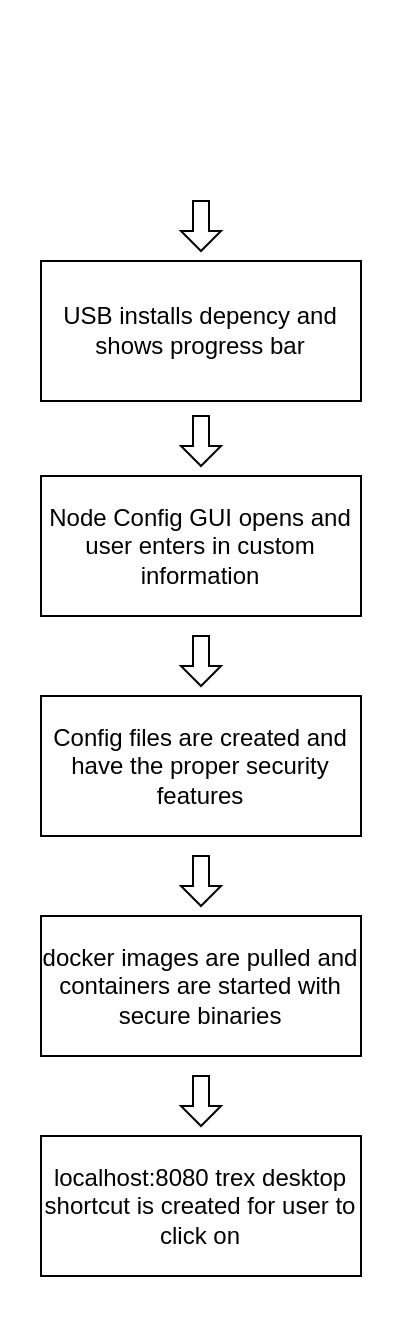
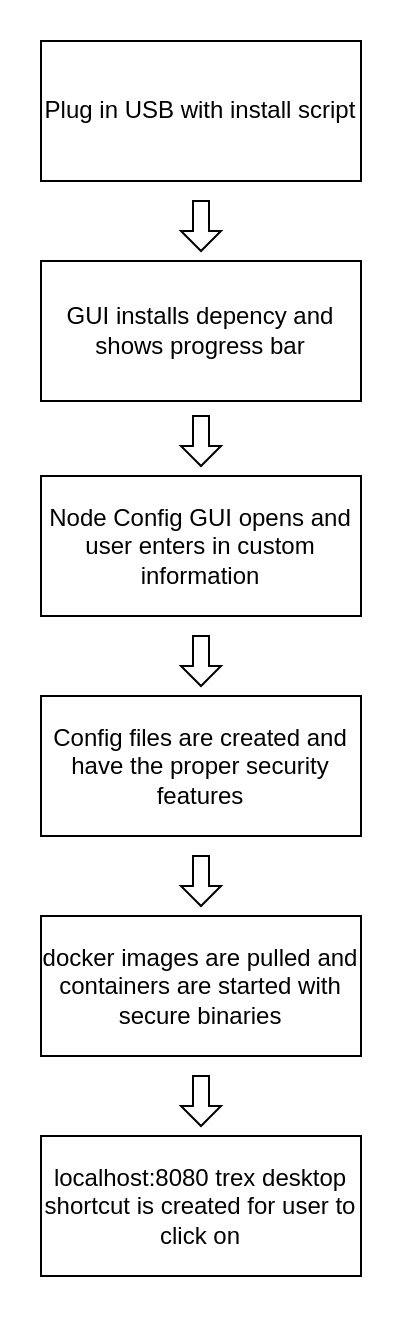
node "Plug in USB with install script": added
node "USB installs depency and shows progress bar": label "USB installs depency and shows progress bar" -> "GUI installs depency and shows progress bar"
